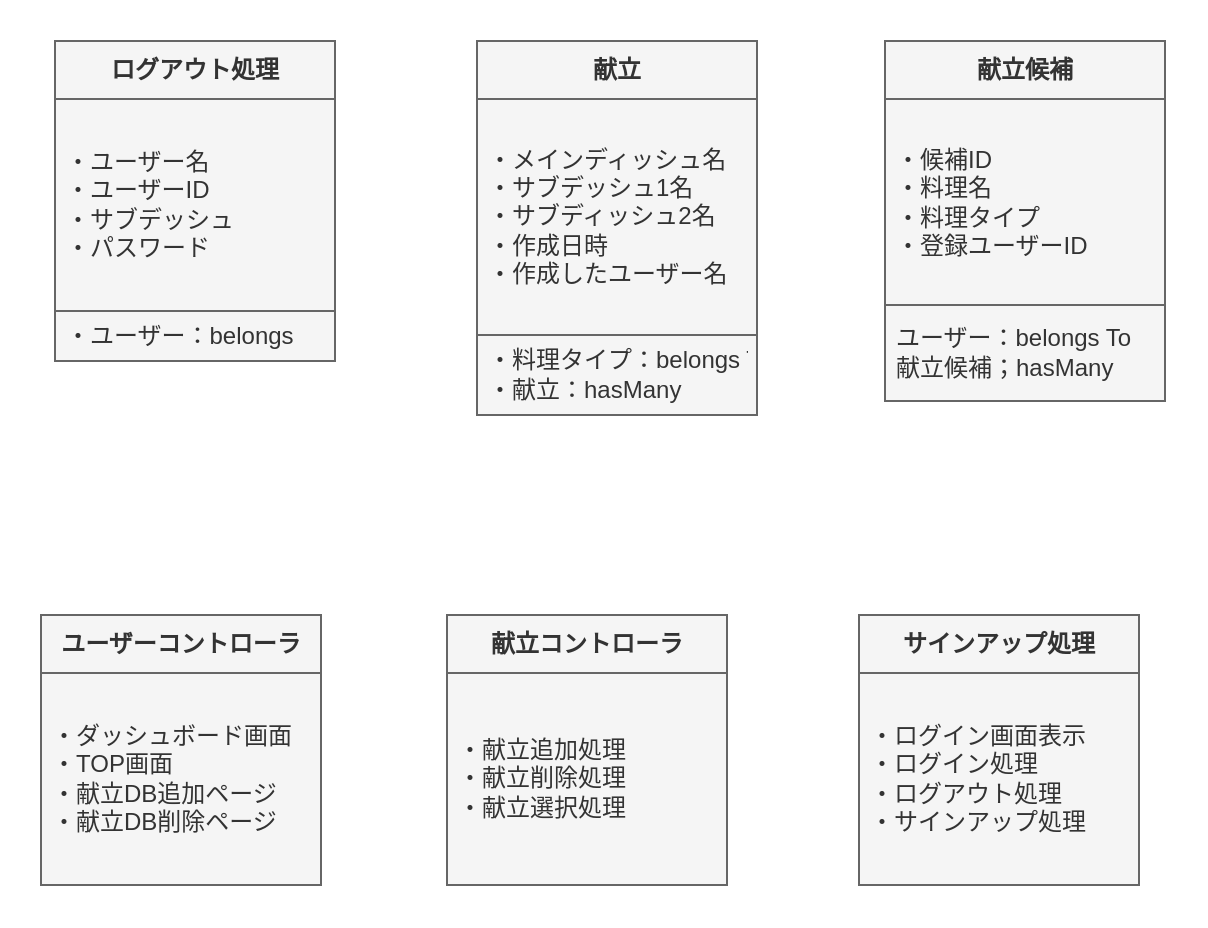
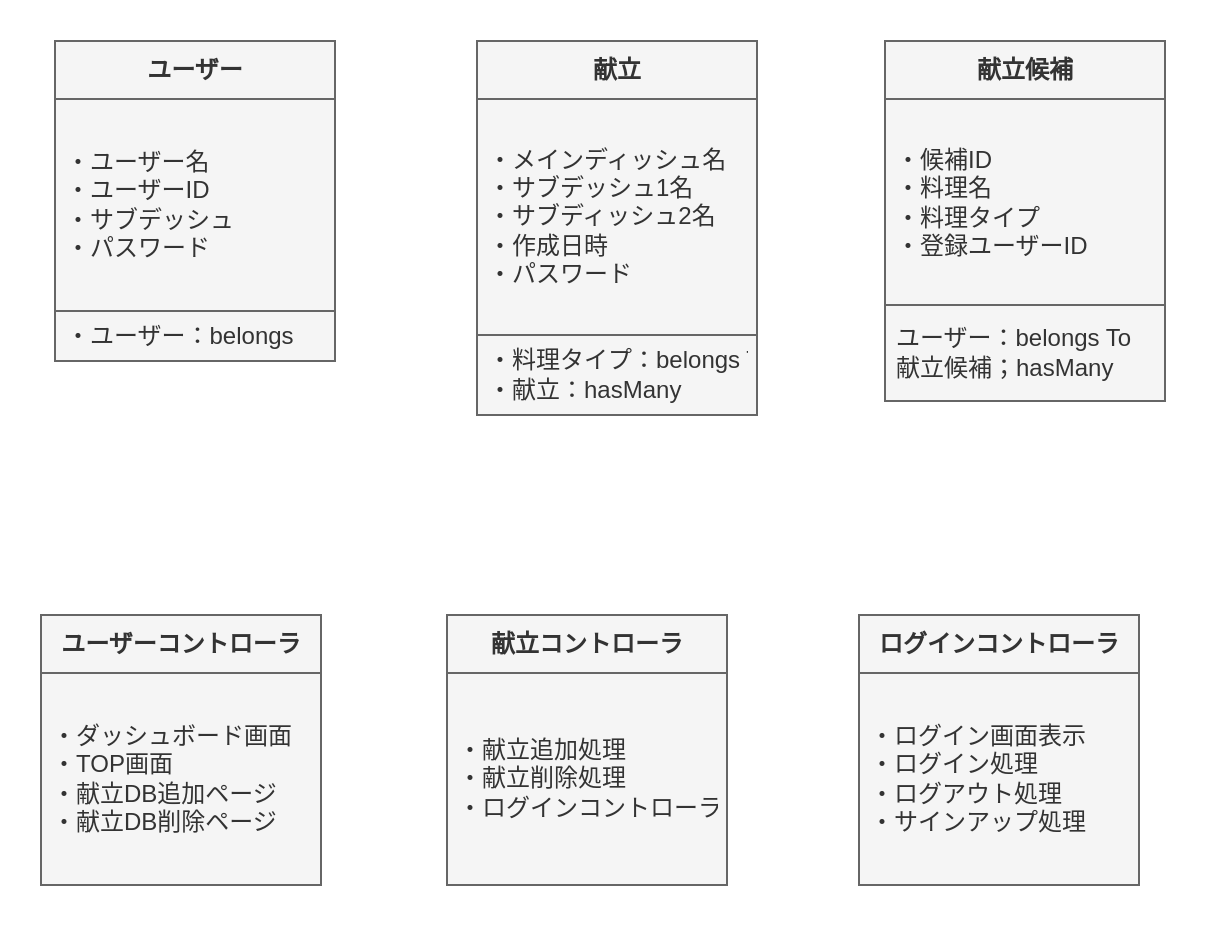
node "ログアウト処理": label "ログアウト処理" -> "ユーザー"
node "・メインディッシュ名 ・サブデッシュ1名 ・サブディッシュ2名 ・作成日時 ・作成したユーザー名": label "・メインディッシュ名 ・サブデッシュ1名 ・サブディッシュ2名 ・作成日時 ・作成したユーザー名" -> "・メインディッシュ名 ・サブデッシュ1名 ・サブディッシュ2名 ・作成日時 ・パスワード"
node "サインアップ処理": label "サインアップ処理" -> "ログインコントローラ"
node "・献立追加処理 ・献立削除処理 ・献立選択処理": label "・献立追加処理 ・献立削除処理 ・献立選択処理" -> "・献立追加処理 ・献立削除処理 ・ログインコントローラ"
